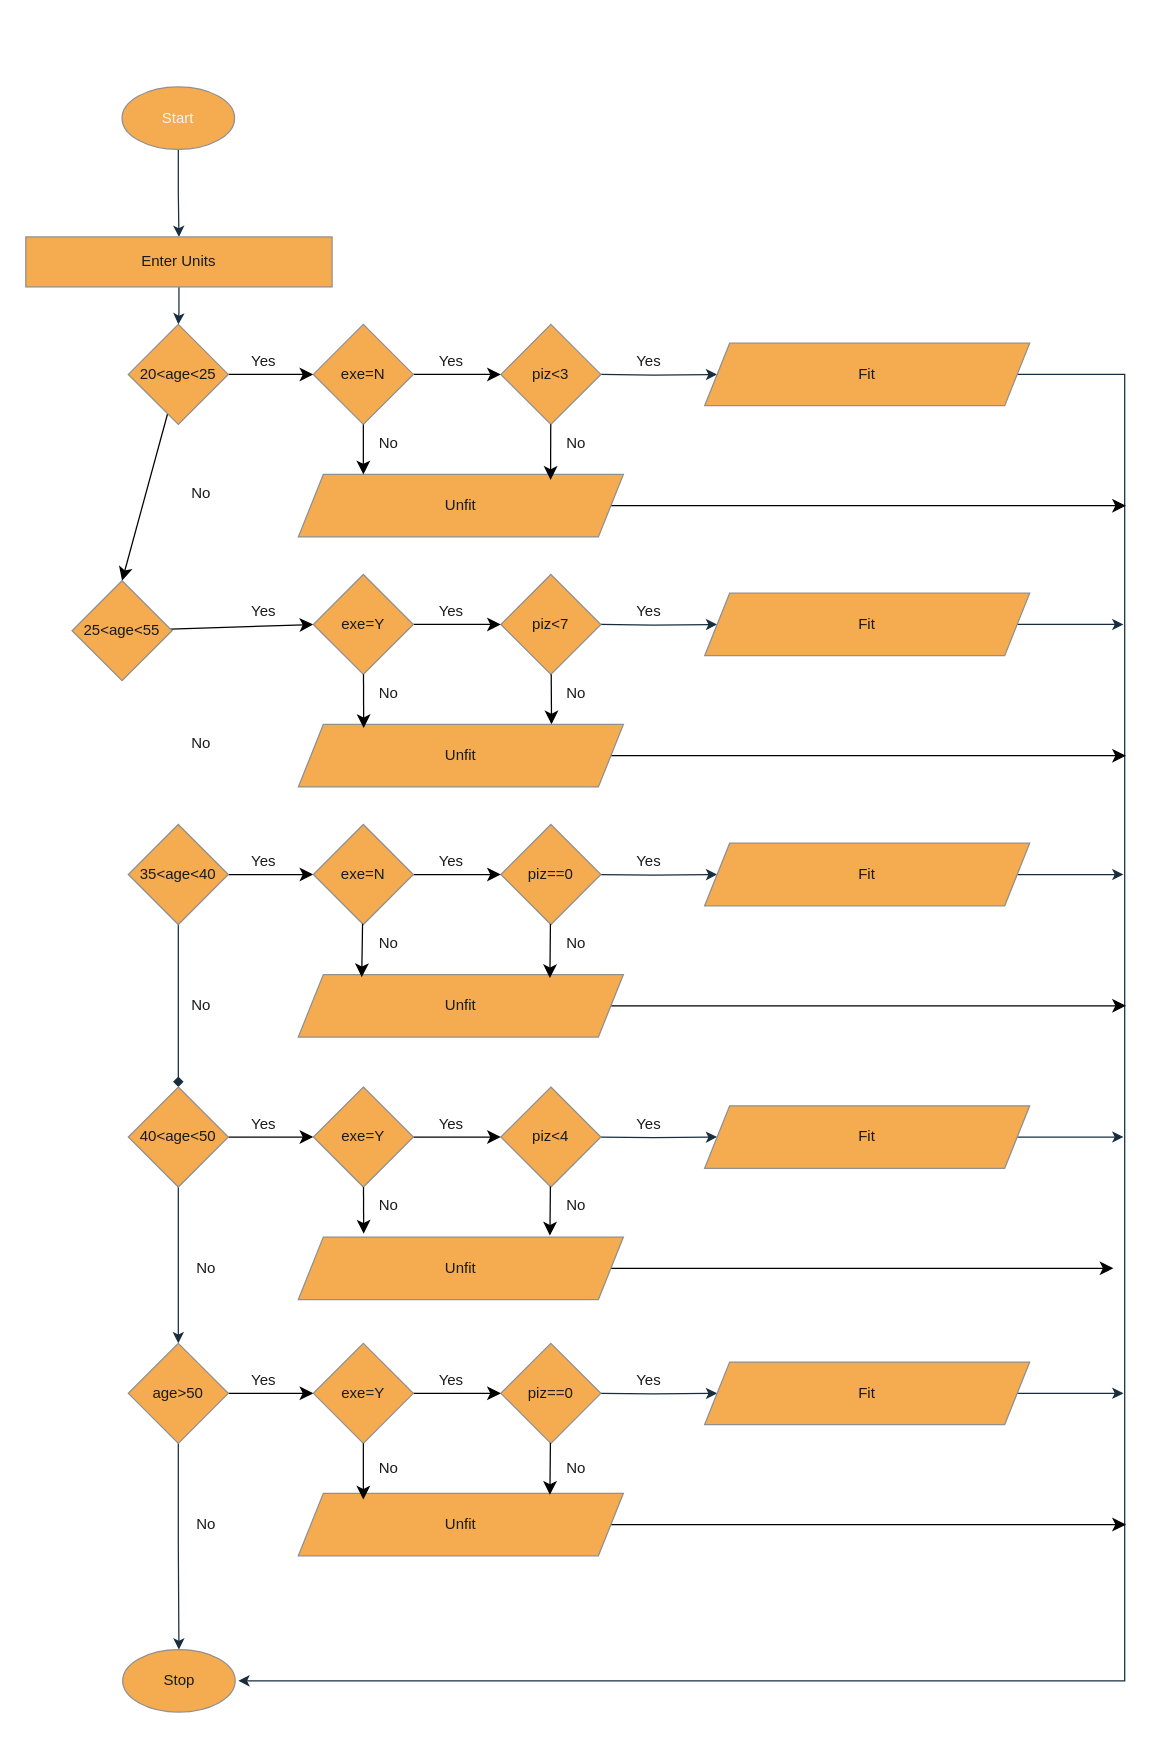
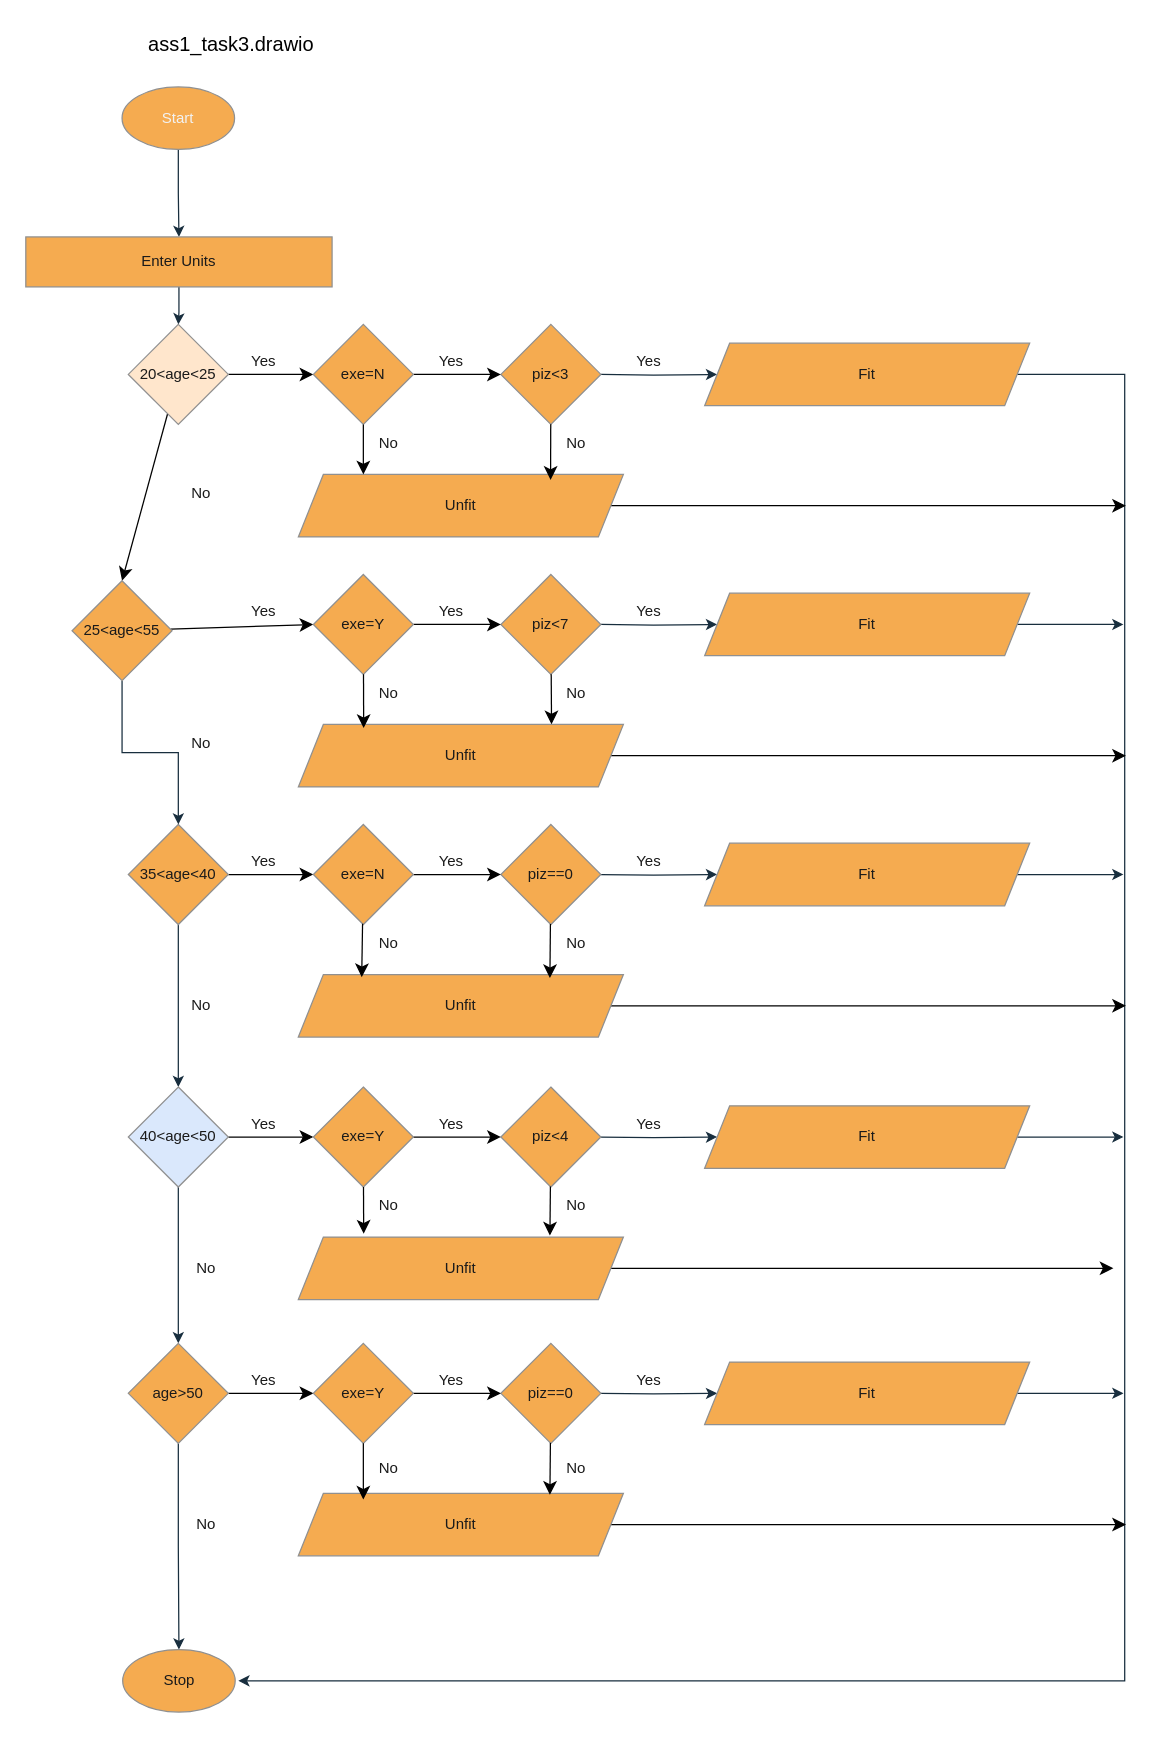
node "ass1_task3.drawio": added
node "20<age<25": fillcolor #f5ab50 -> #ffe6cc
edge "25<age<55" -> "35<age<40": added
edge "35<age<40" -> "40<age<50": arrowhead diamond -> classic
node "40<age<50": fillcolor #f5ab50 -> #dae8fc
